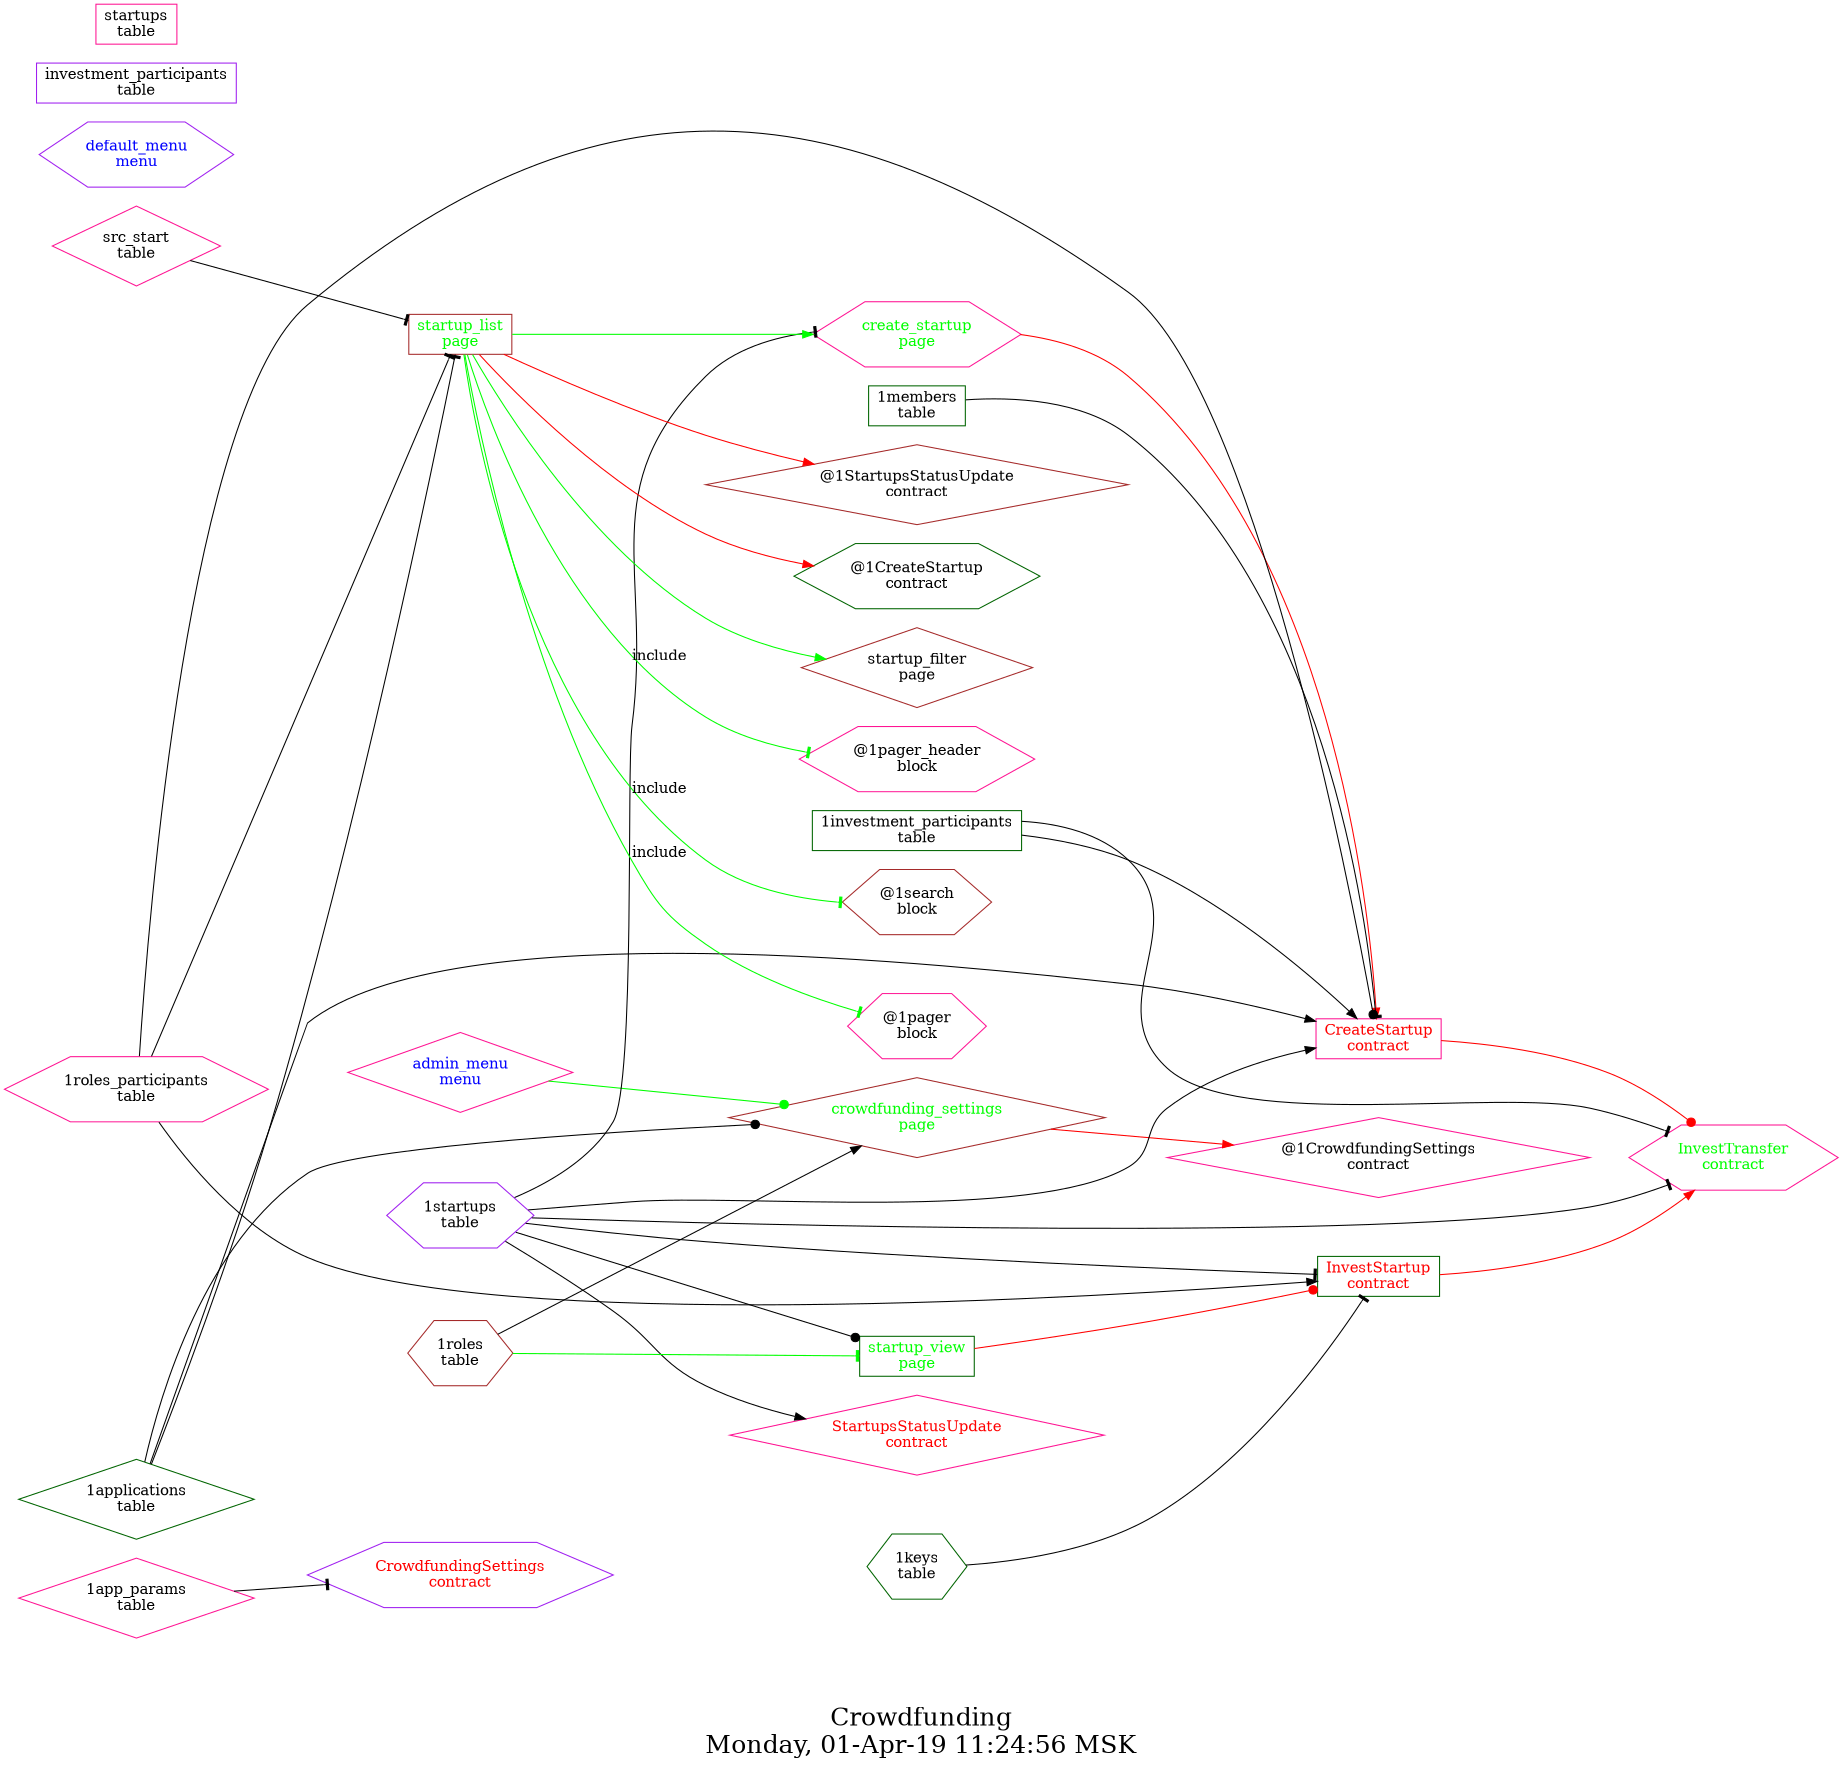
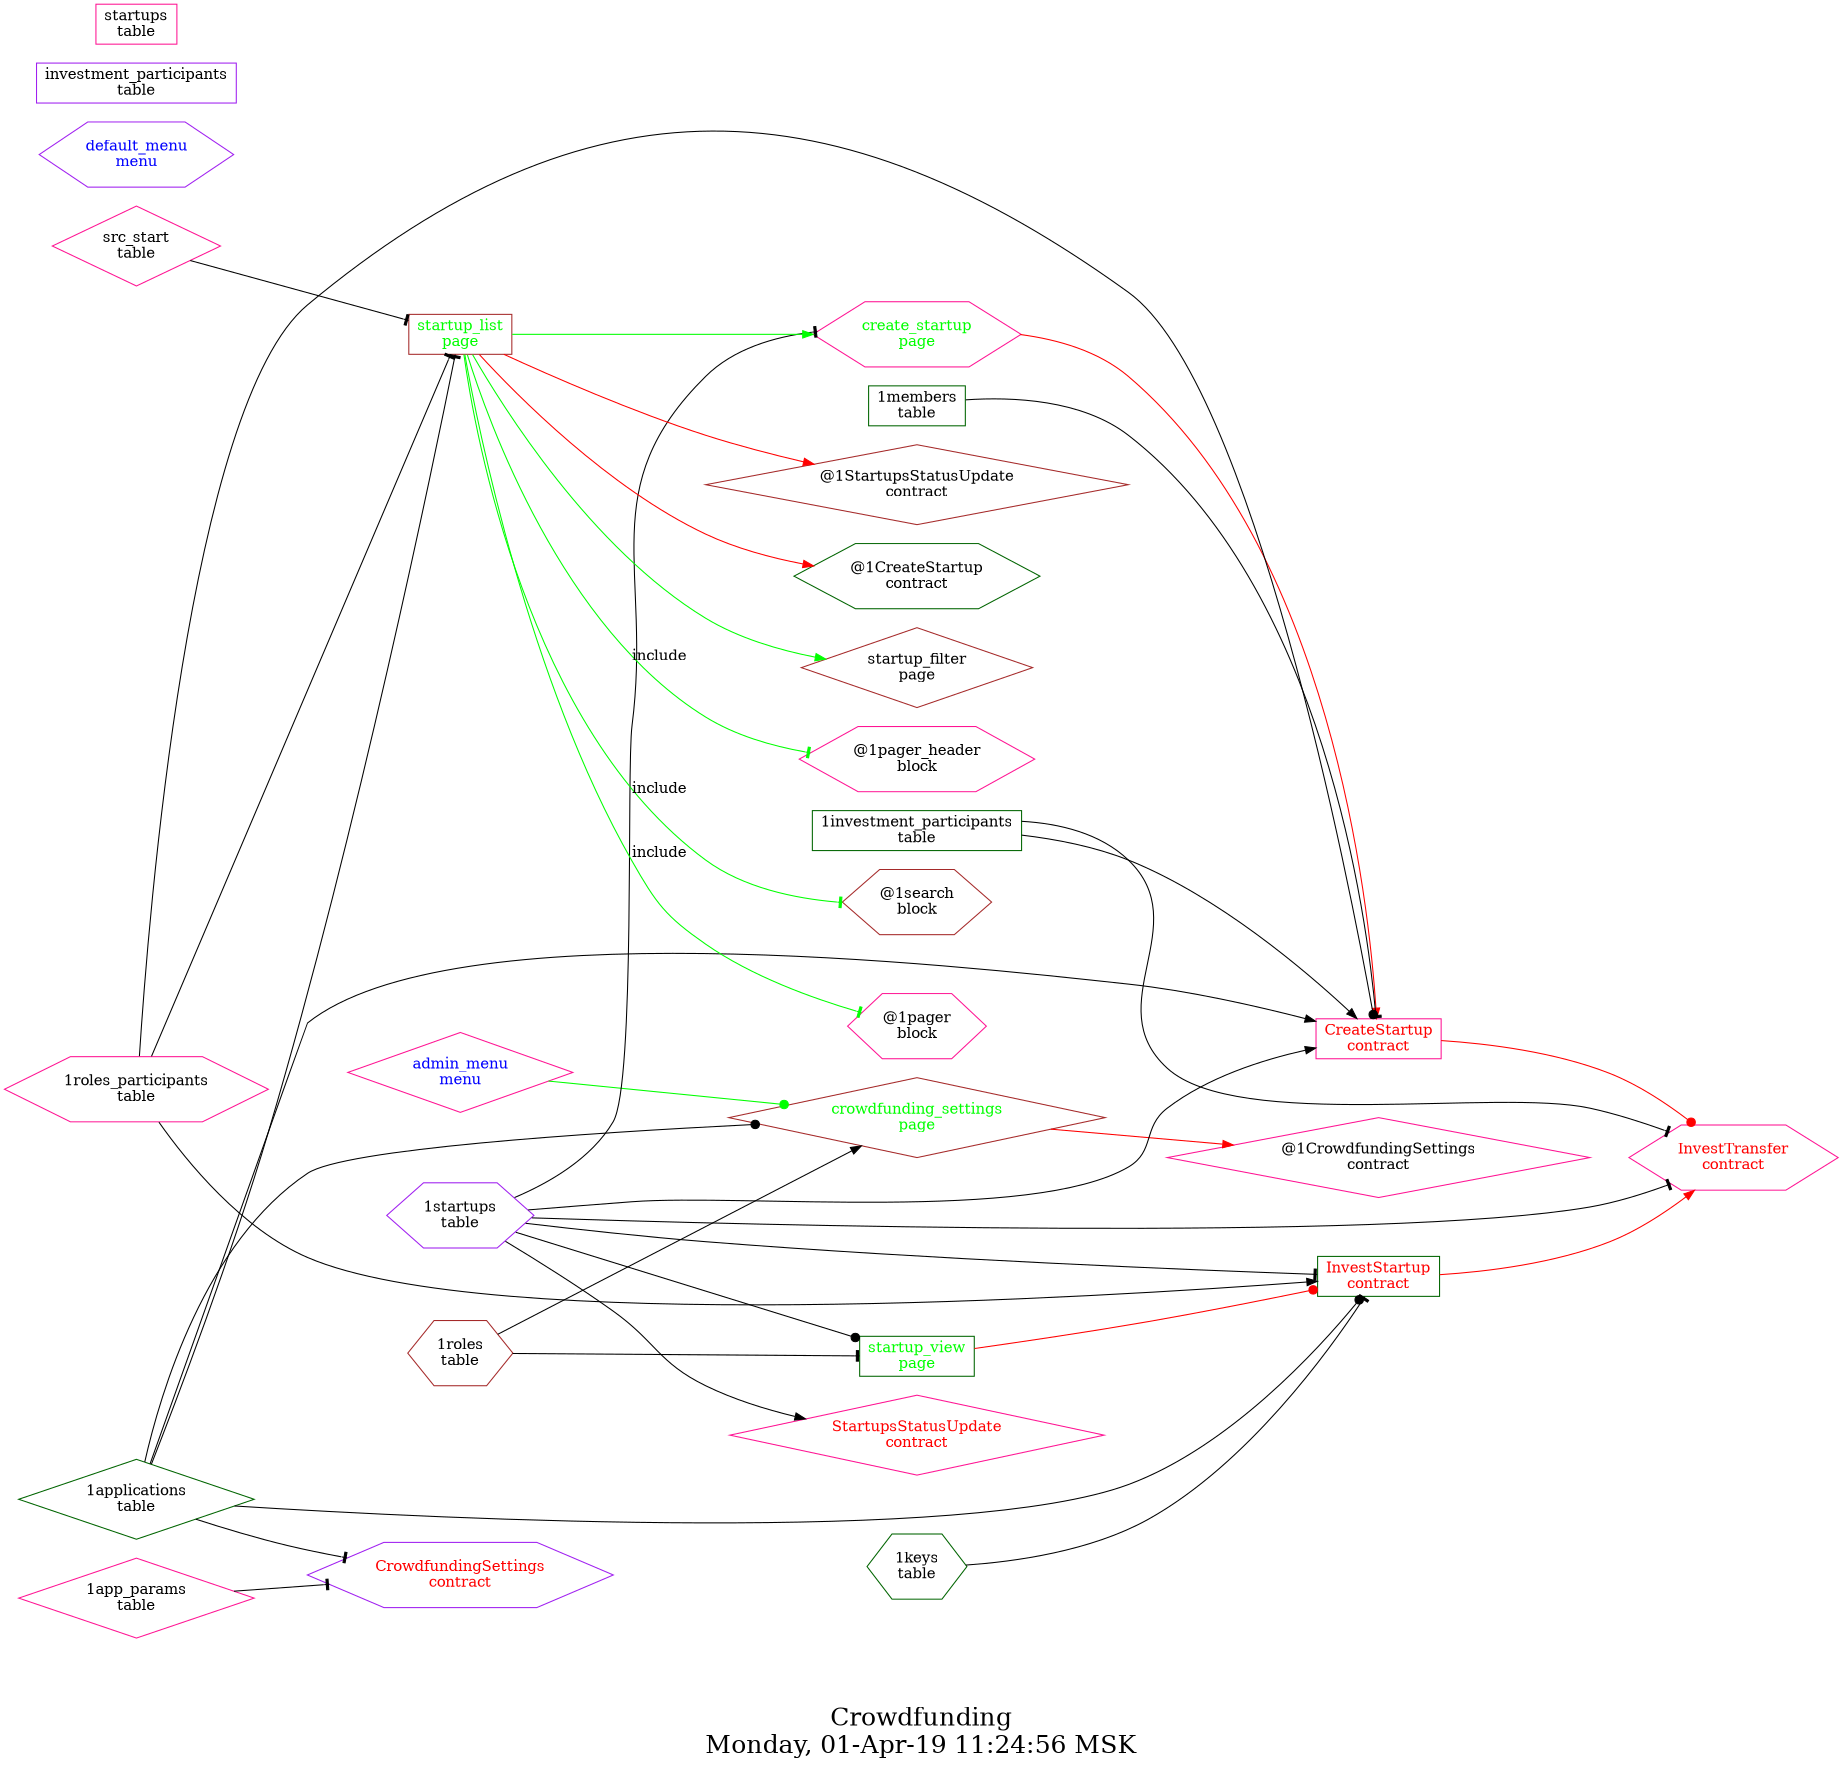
node "InvestTransfer contract": fontcolor green -> red
edge "1roles table" -> "startup_view page": color green -> black
edge "1applications table" -> "InvestStartup contract": added
edge "1applications table" -> "CrowdfundingSettings contract": added
